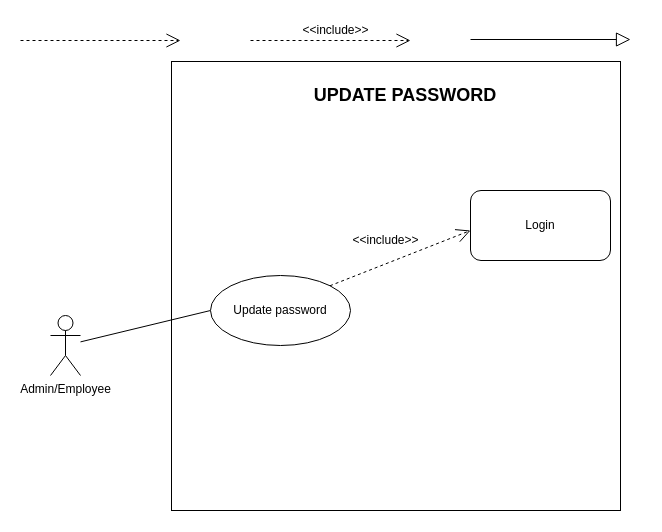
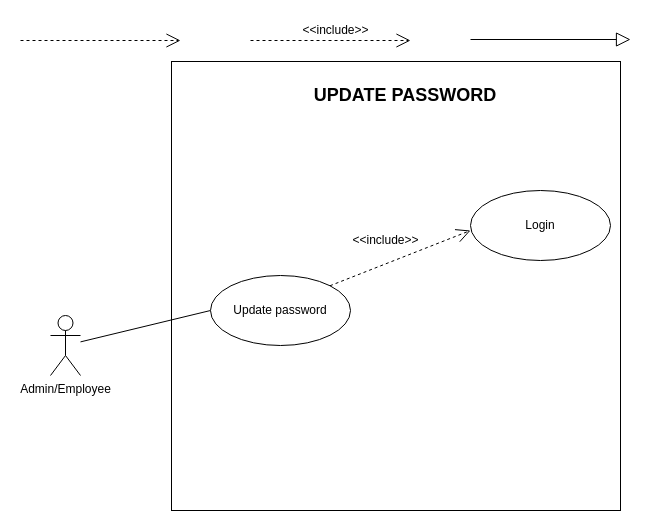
node "Login": shape rounded rectangle -> ellipse
